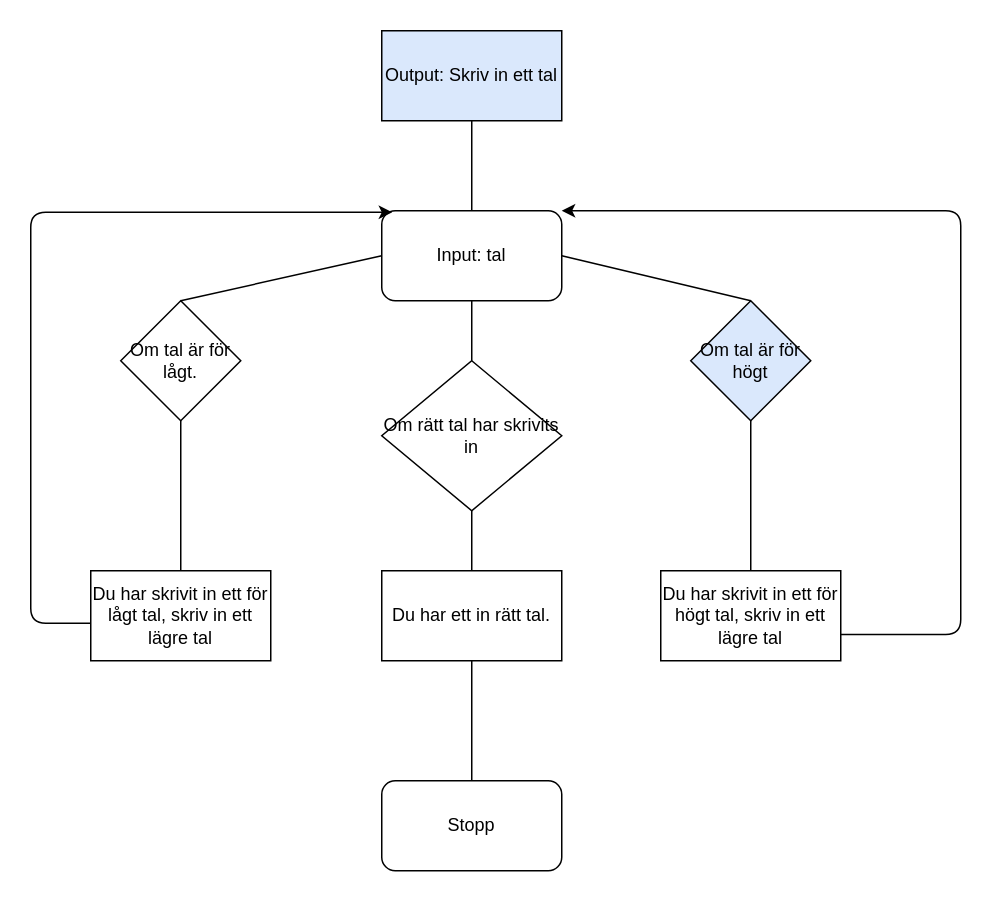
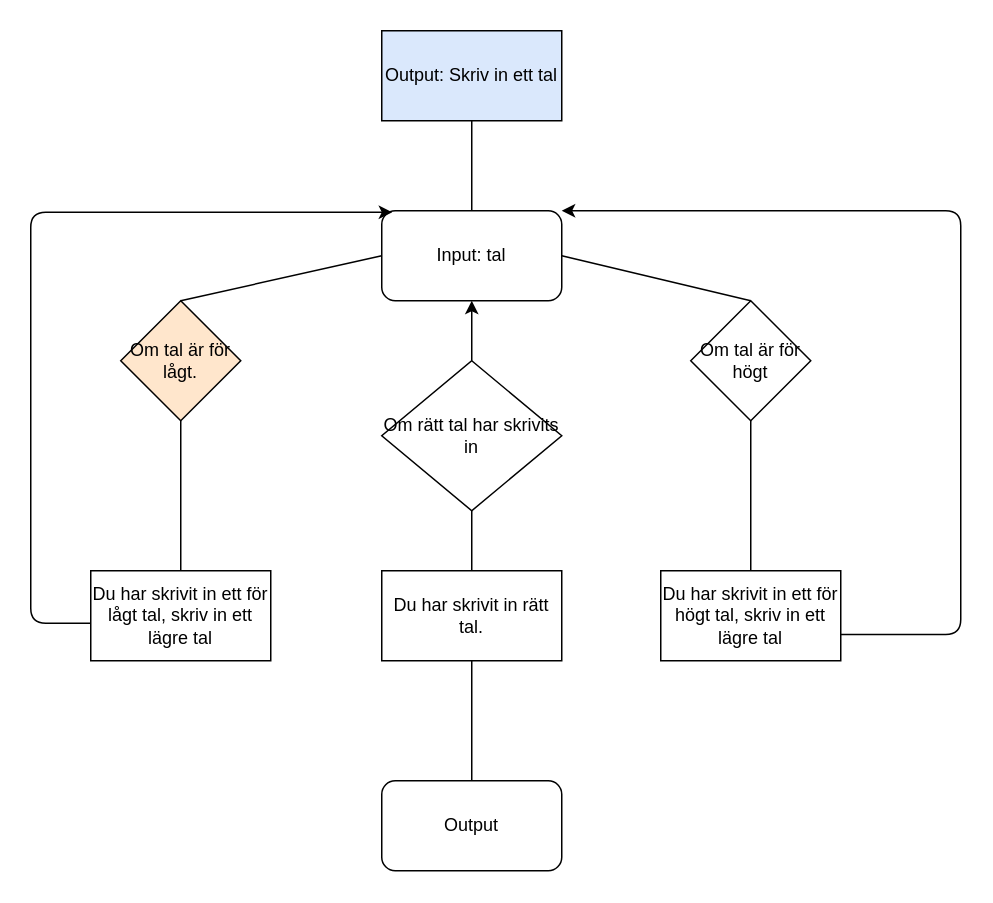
edge "Input: tal" -- "Om rätt tal har skrivits in": arrowhead none -> classic
node "Om tal är för lågt.": fillcolor #ffffff -> #ffe6cc
node "Om tal är för högt": fillcolor #dae8fc -> #ffffff
node "Du har ett in rätt tal.": label "Du har ett in rätt tal." -> "Du har skrivit in rätt tal."
node "Stopp": label "Stopp" -> "Output"
